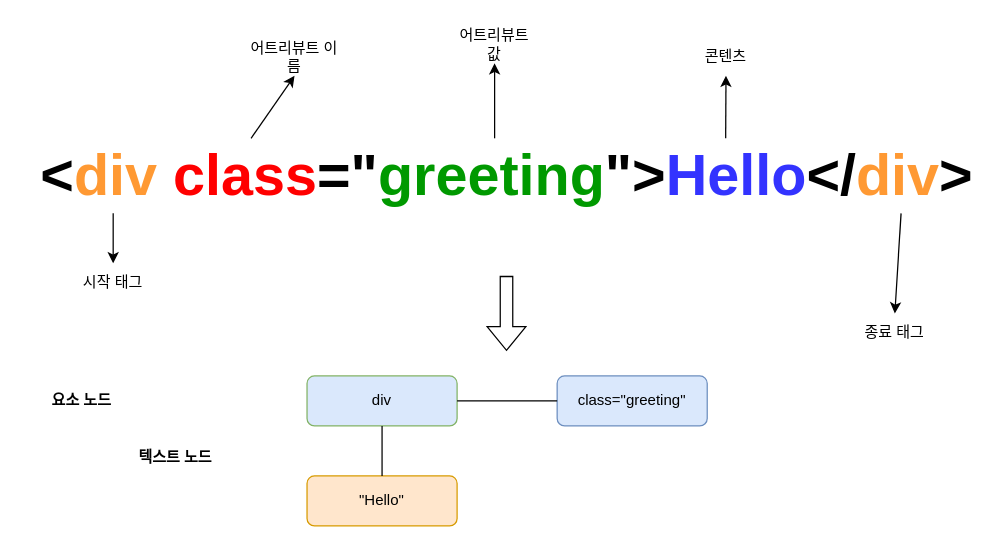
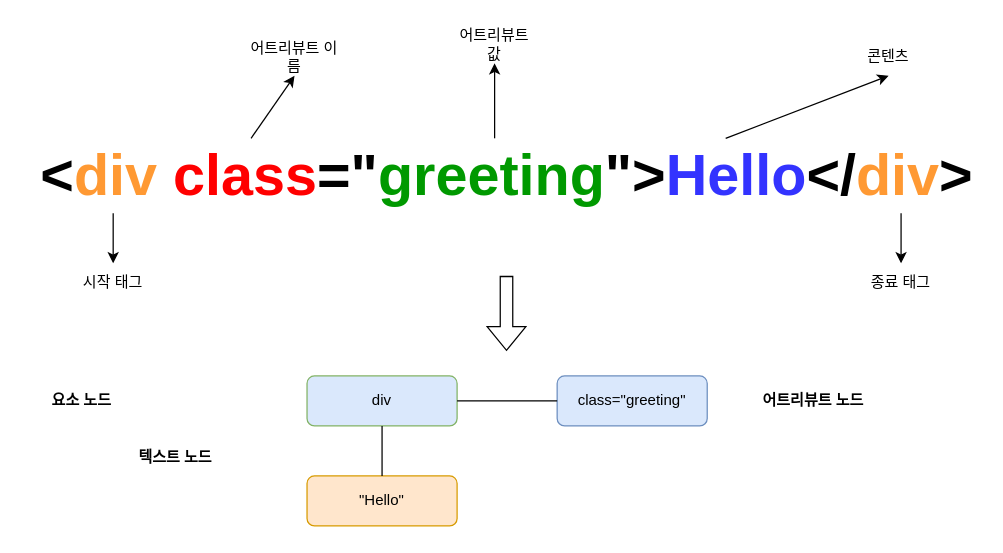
node "콘텐츠": moved (726, 57) -> (888, 57)
node "종료 태그": moved (894, 332) -> (901, 282)
node "어트리뷰트 노드": added
